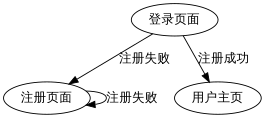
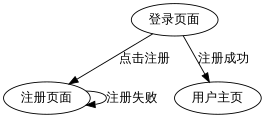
edge "登录页面" -> "注册页面": label "注册失败" -> "点击注册"
